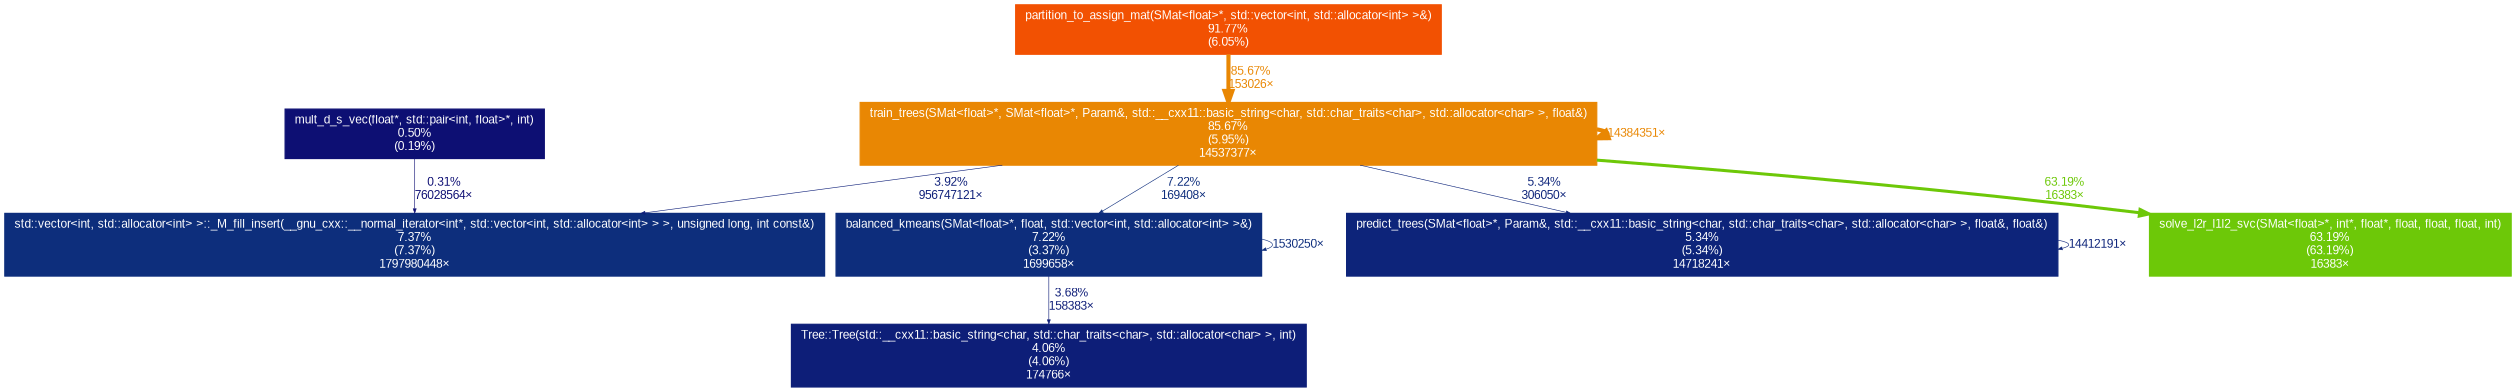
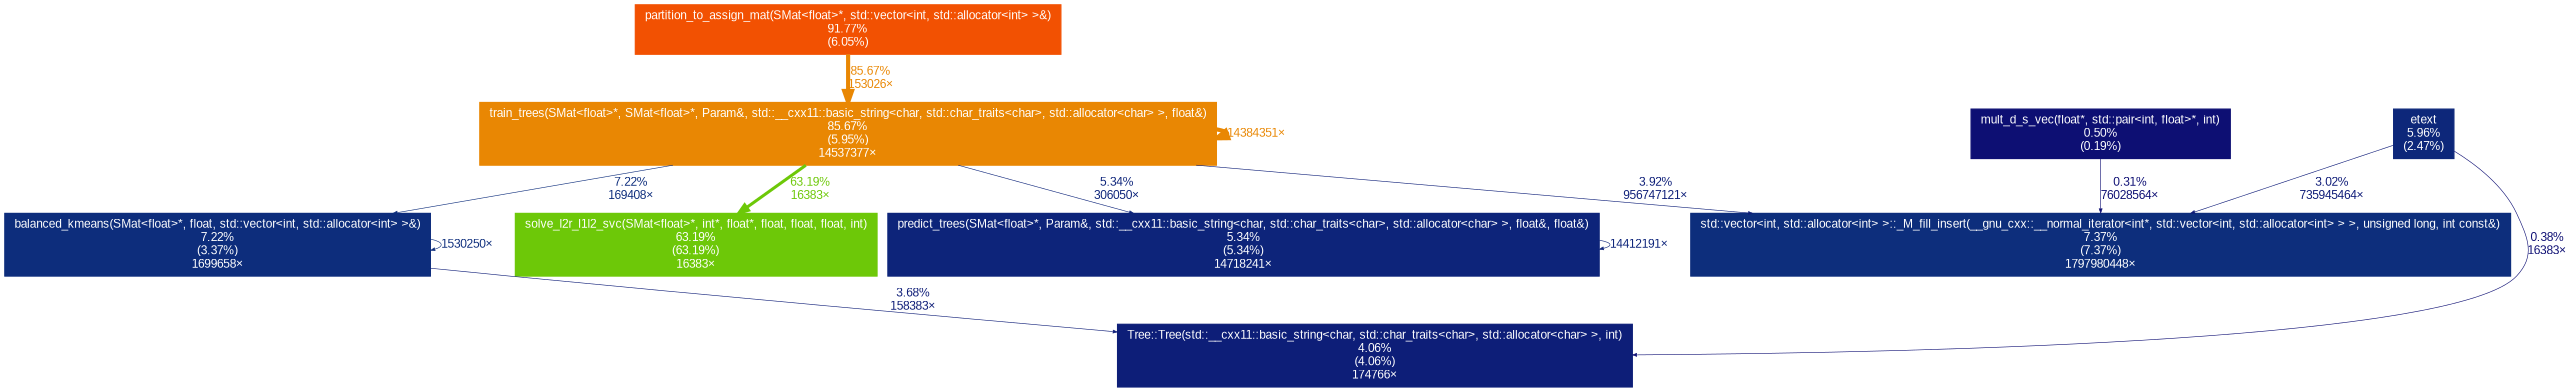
node "etext 5.96% (2.47%)": added
